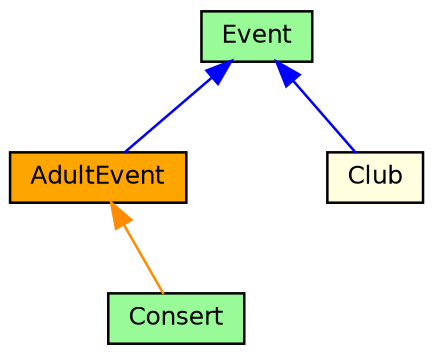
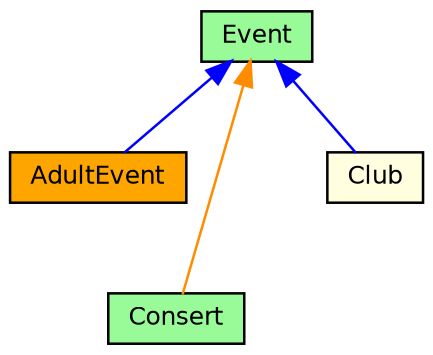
edge "Consert" -> "AdultEvent": now "Consert" -> "Event"
